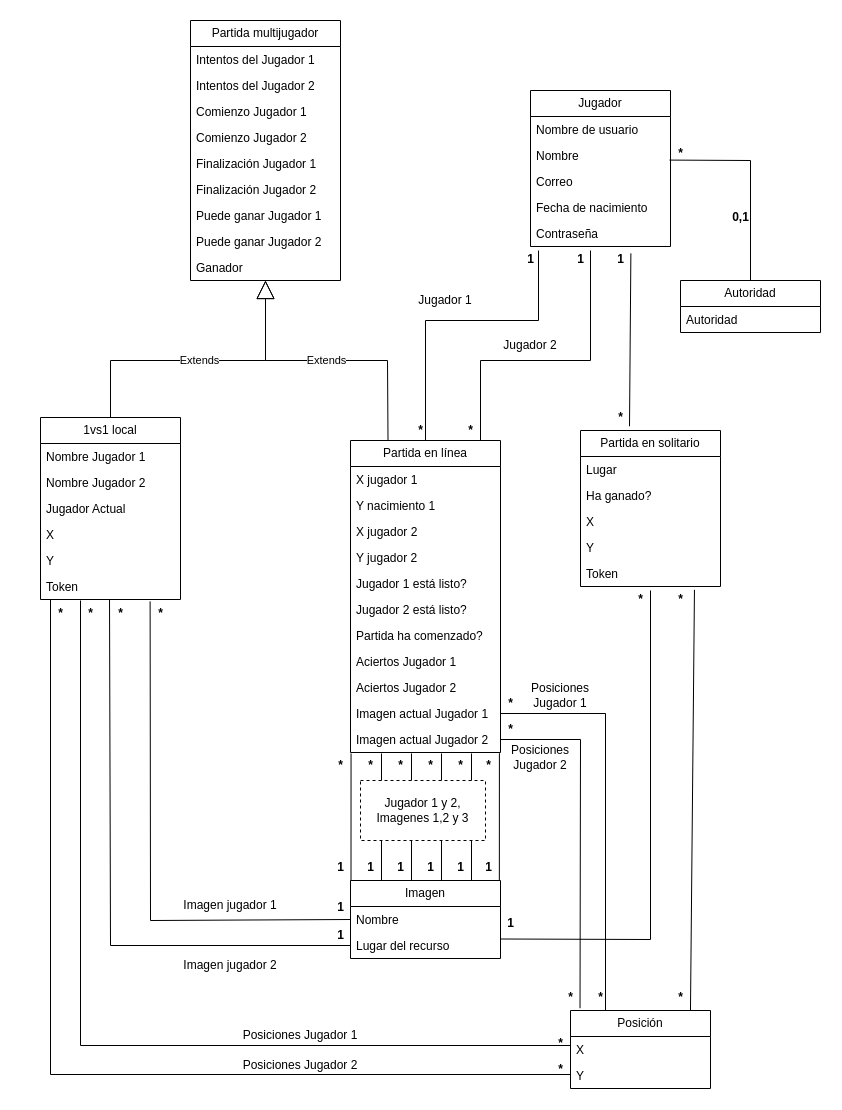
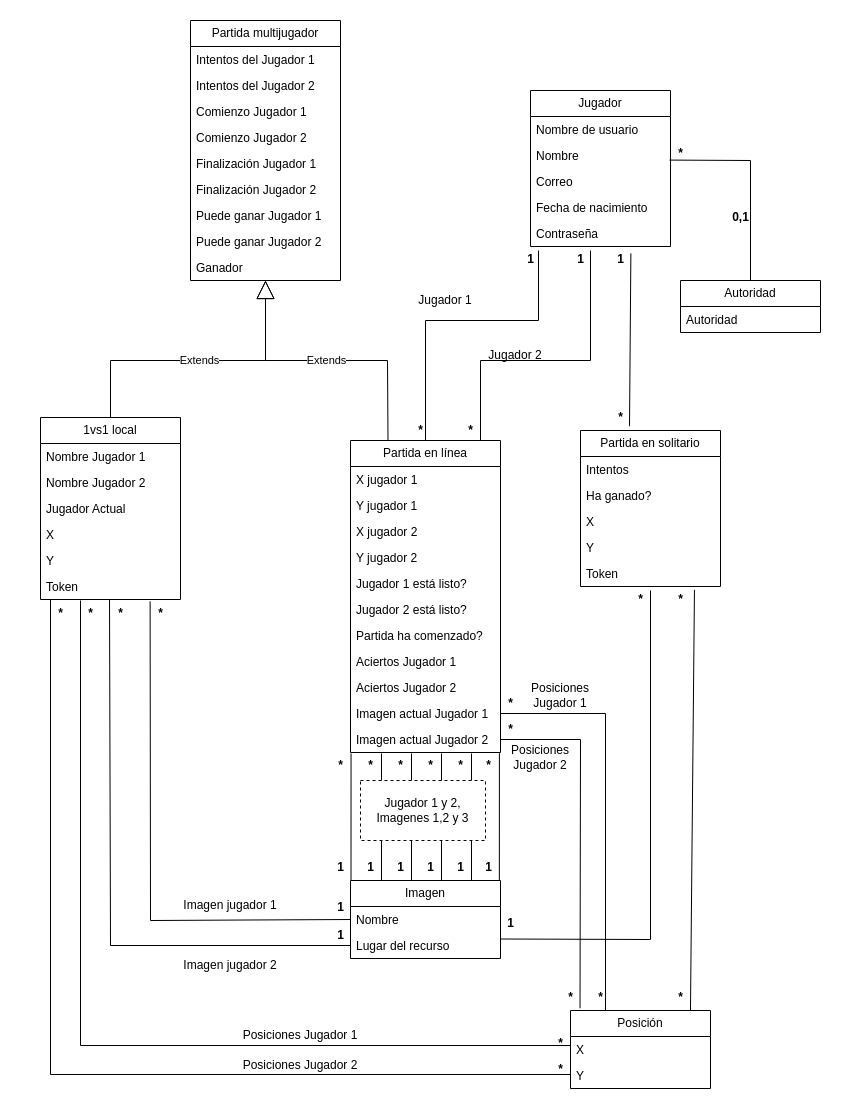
node "Jugador 2": moved (531, 346) -> (516, 356)
node "Lugar": label "Lugar" -> "Intentos"
node "Y nacimiento 1": label "Y nacimiento 1" -> "Y jugador 1"
